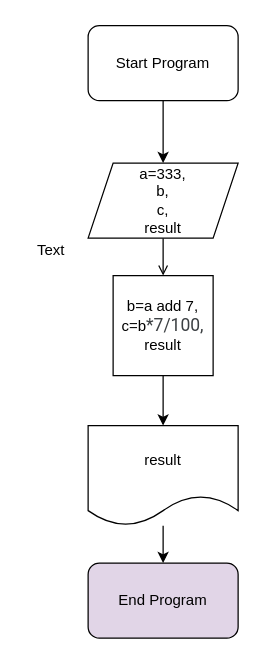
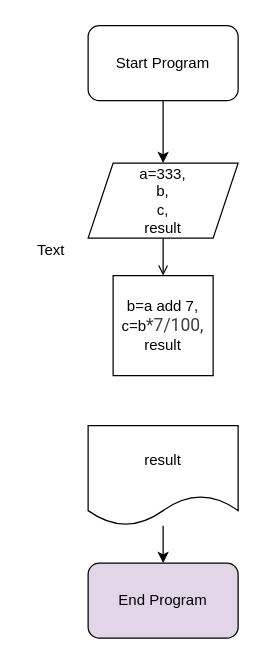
edge "b=a add 7, c=b*7/100, result" -> "result": removed
